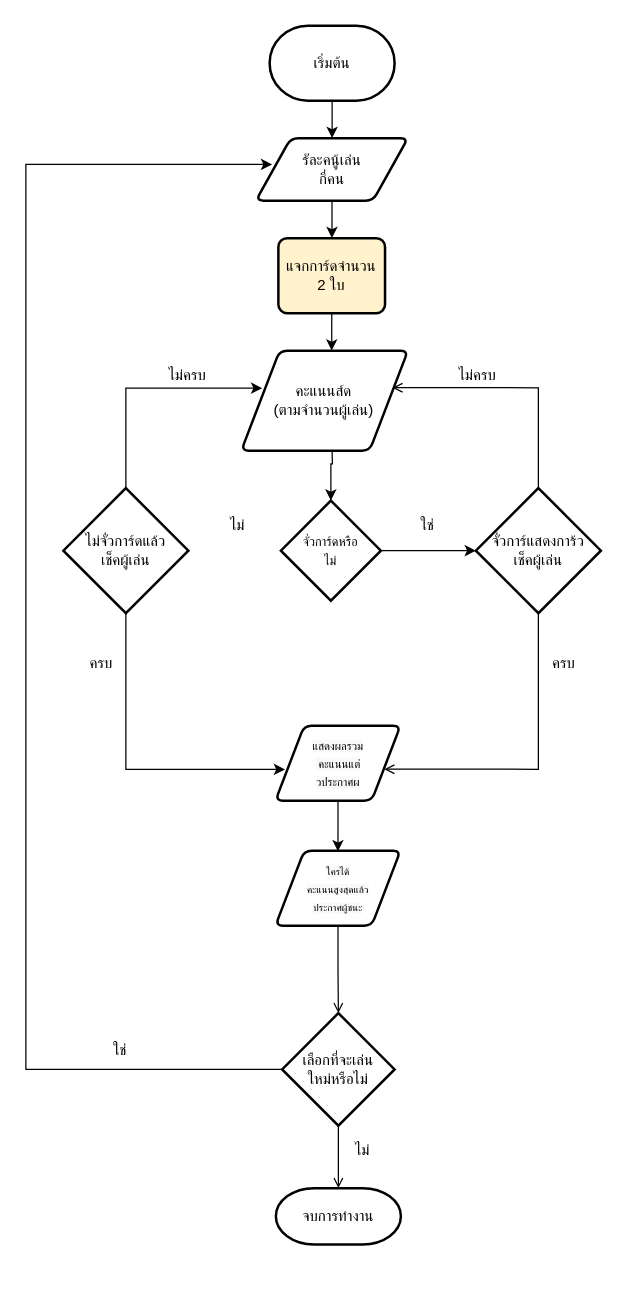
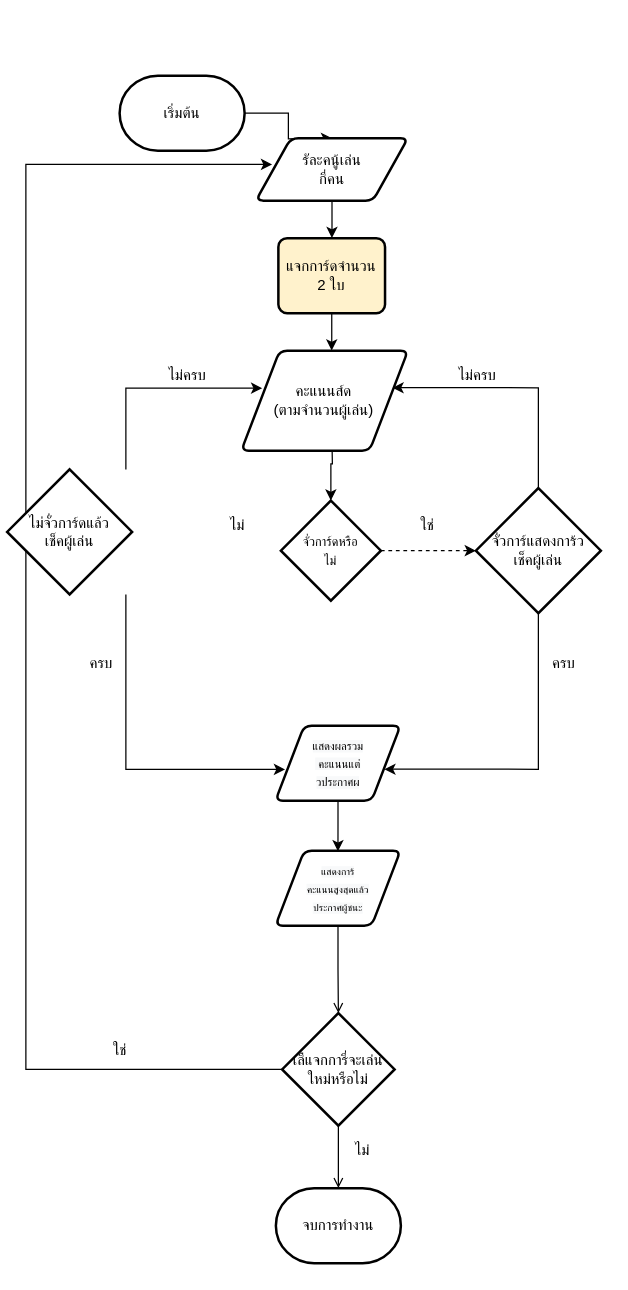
node "เริ่มต้น": moved (332, 63) -> (182, 113)
edge "จั่วการ์แสดงการ้ว เช็คผู้เล่น" -> "คะแนนส์ด (ตามจำนวนผู้เล่น)": arrowhead open -> classic
node "ไม่จั่วการ์ดแล้ว เช็คผู้เล่น": moved (126, 551) -> (69, 532)
edge "จั่วการ์ดหรือ ไม่" -> "จั่วการ์แสดงการ้ว เช็คผู้เล่น": style solid -> dashed
edge "จั่วการ์แสดงการ้ว เช็คผู้เล่น" -> "แสดงผลรวม คะแนนแต่วประกาศผ": arrowhead open -> classic
node "ใครได้คะแนนสูงสุดแล้วประกาศผู้ชนะ": label "ใครได้คะแนนสูงสุดแล้วประกาศผู้ชนะ" -> "แสดงการ้คะแนนสูงสุดแล้วประกาศผู้ชนะ"
node "เลือกที่จะเล่น ใหม่หรือไม่": label "เลือกที่จะเล่น ใหม่หรือไม่" -> "เลืแจกการี่จะเล่น ใหม่หรือไม่"
node "จบการทำงาน": size 125x56 -> 125x75
